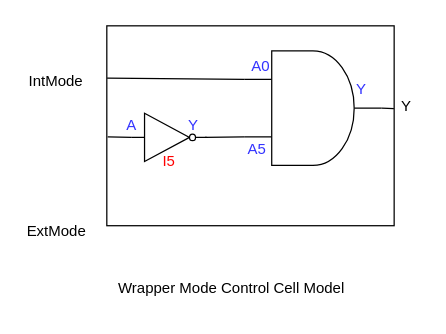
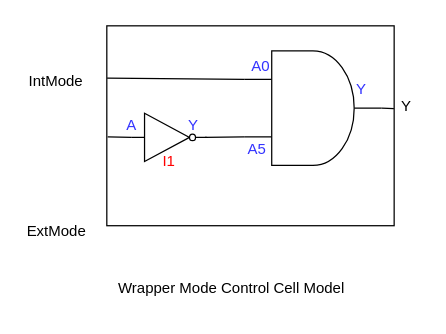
node "I5": label "I5" -> "I1"
